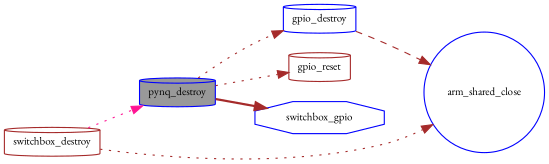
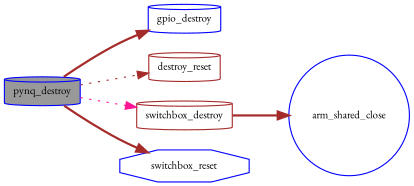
edge "gpio_destroy" -> "arm_shared_close": removed
edge "pynq_destroy" -> "gpio_destroy": style dotted -> bold
node "gpio_reset": label "gpio_reset" -> "destroy_reset"
node "switchbox_gpio": label "switchbox_gpio" -> "switchbox_reset"
edge "switchbox_destroy" -> "pynq_destroy": reversed
edge "switchbox_destroy" -> "arm_shared_close": style dotted -> bold
